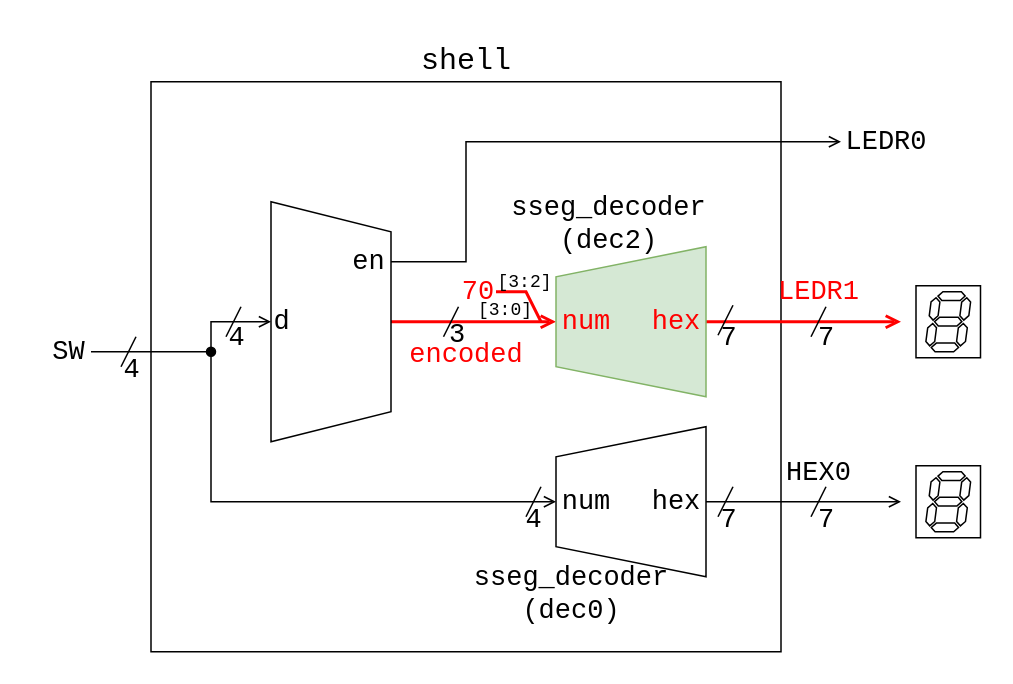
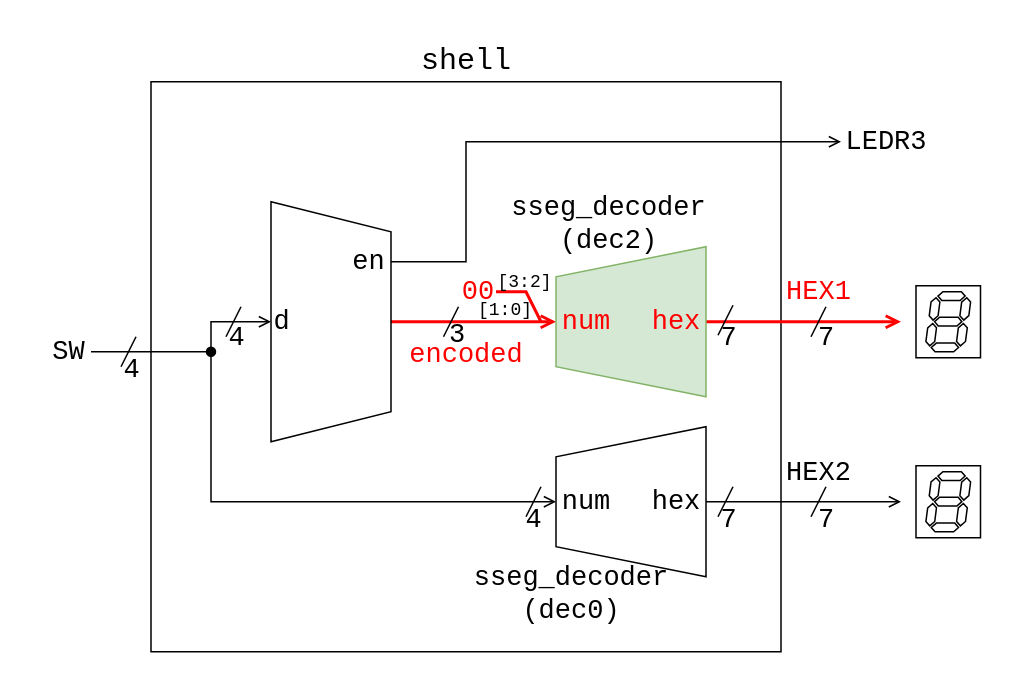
node "LEDR0": label "LEDR0" -> "LEDR3"
node "70": label "70" -> "00"
node "LEDR1": label "LEDR1" -> "HEX1"
node "[3:0]": label "[3:0]" -> "[1:0]"
node "HEX0": label "HEX0" -> "HEX2"
